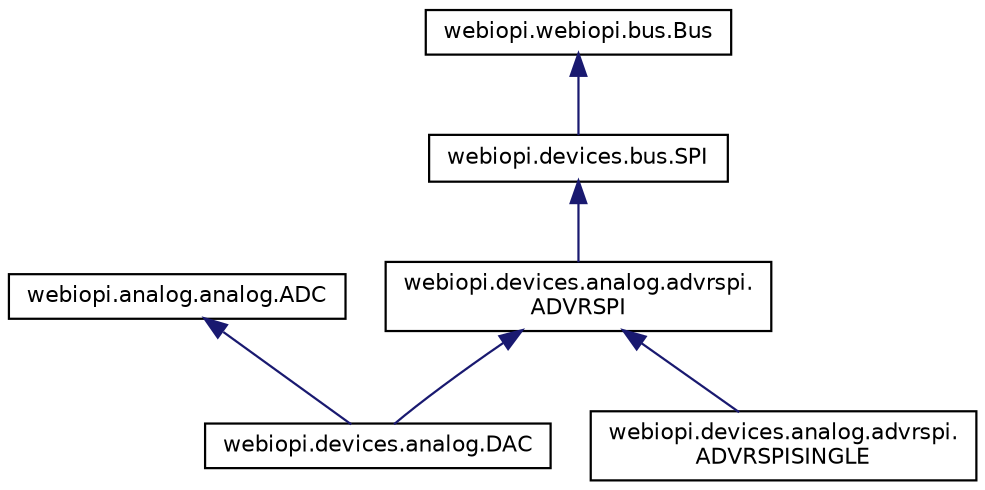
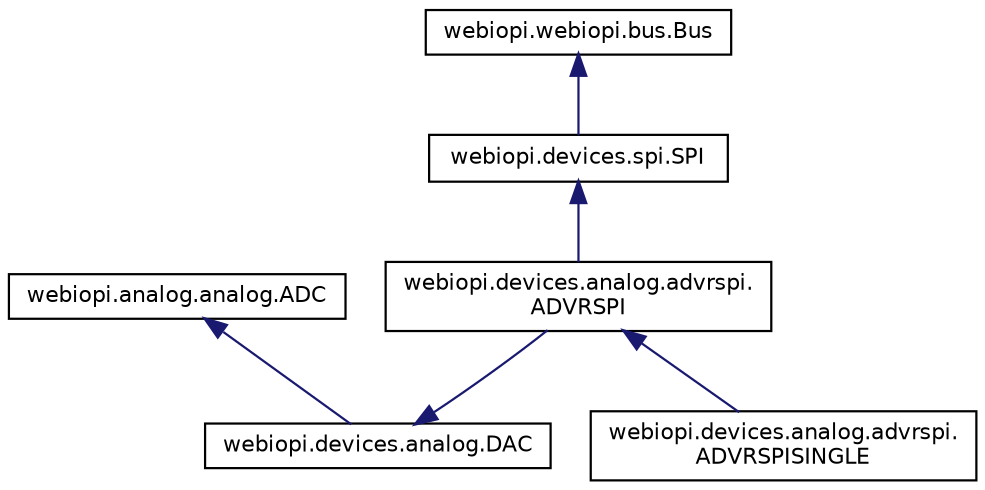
node "webiopi.devices.bus.SPI": label "webiopi.devices.bus.SPI" -> "webiopi.devices.spi.SPI"
edge "webiopi.devices.analog.DAC" -> "webiopi.devices.analog.advrspi. ADVRSPI": reversed
